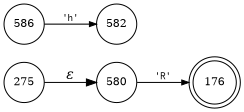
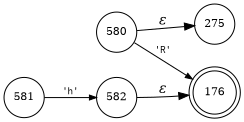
node "586": label "586" -> "581"
edge "275" -> "580": reversed
edge "582" -> "176": added, label "ε"
